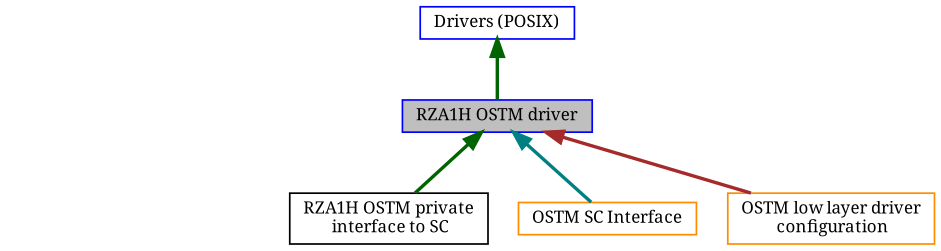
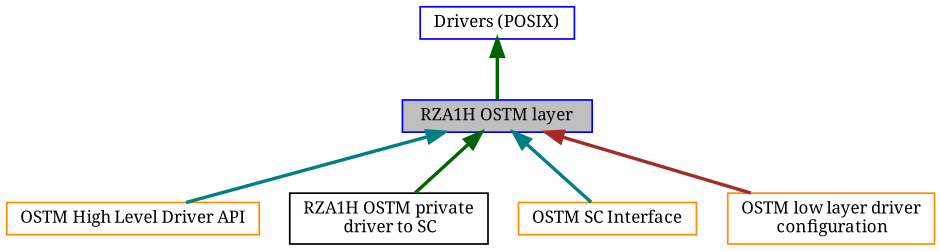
node "RZA1H OSTM driver": label "RZA1H OSTM driver" -> "RZA1H OSTM layer"
node "OSTM High Level Driver API": added
node "RZA1H OSTM private interface to SC": label "RZA1H OSTM private interface to SC" -> "RZA1H OSTM private driver to SC"
